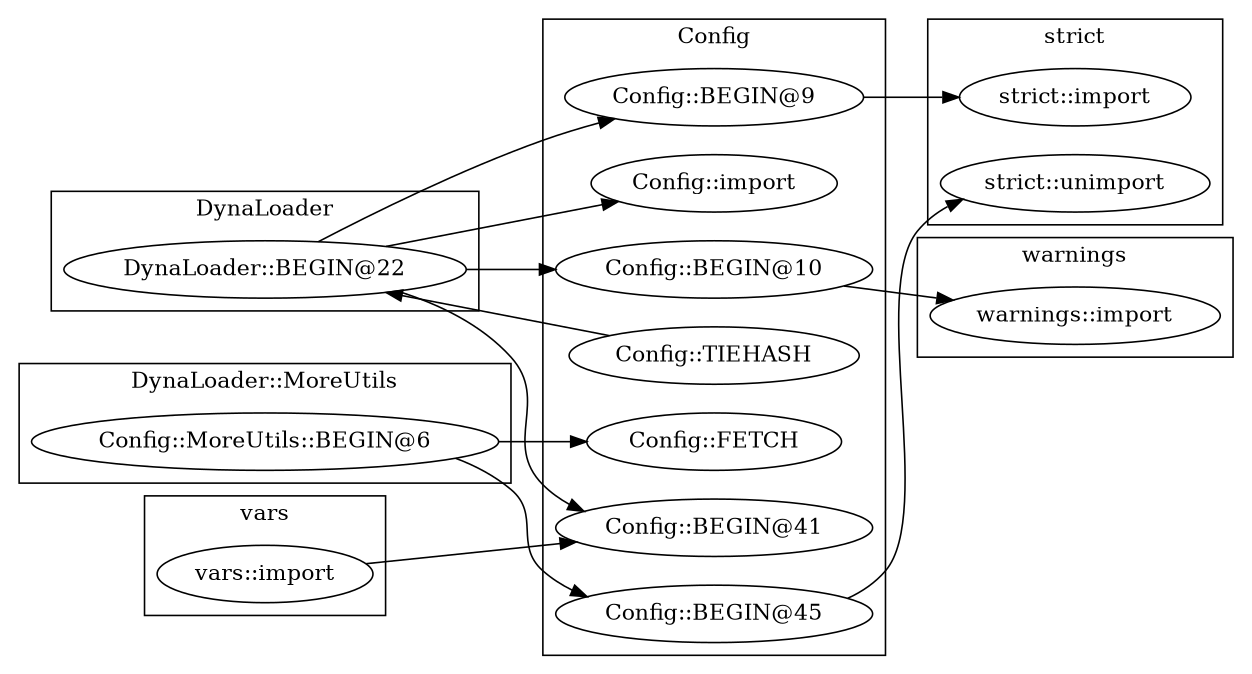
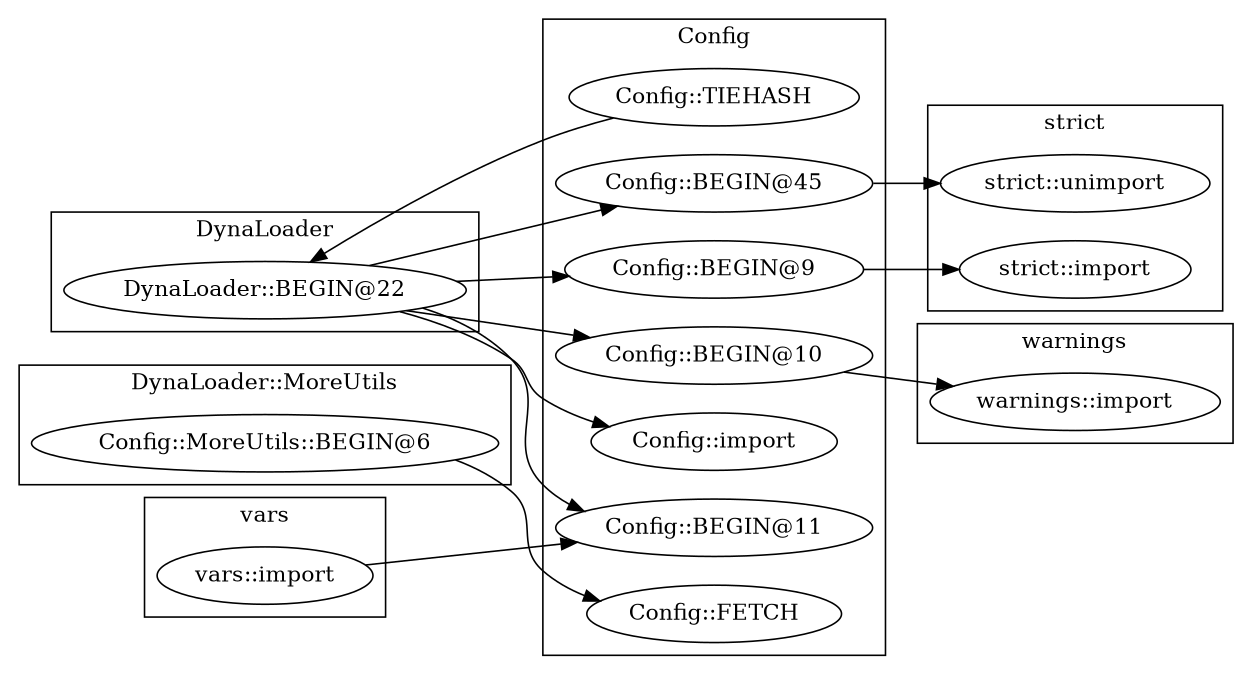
edge "Config::MoreUtils::BEGIN@6" -> "Config::BEGIN@45": now "DynaLoader::BEGIN@22" -> "Config::BEGIN@45"
node "Config::BEGIN@41": label "Config::BEGIN@41" -> "Config::BEGIN@11"
